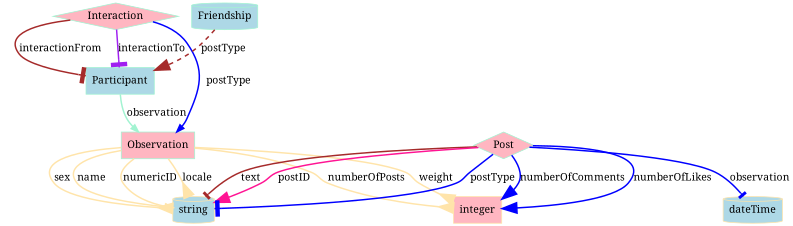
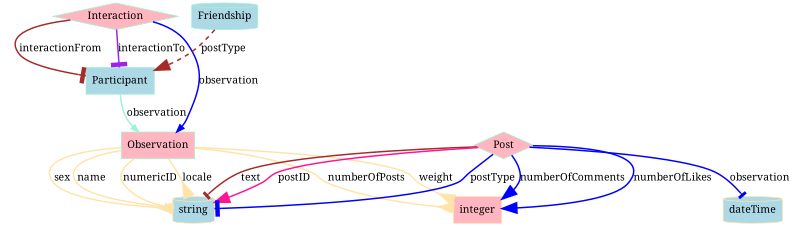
edge "Interaction" -> "Observation": label "postType" -> "observation"
